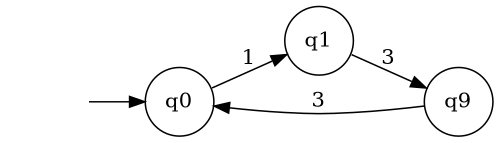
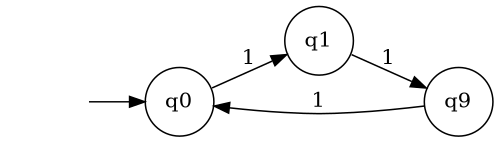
edge "q1" -> "q9": label "3" -> "1"
edge "q9" -> "q0": label "3" -> "1"
